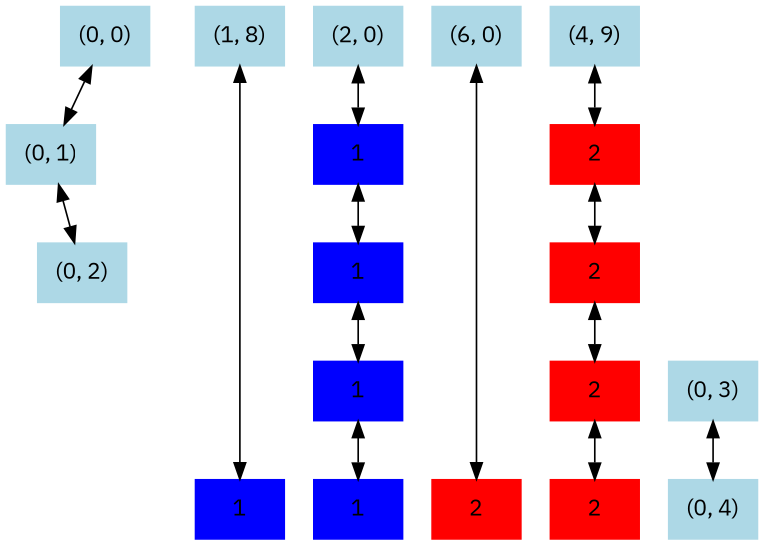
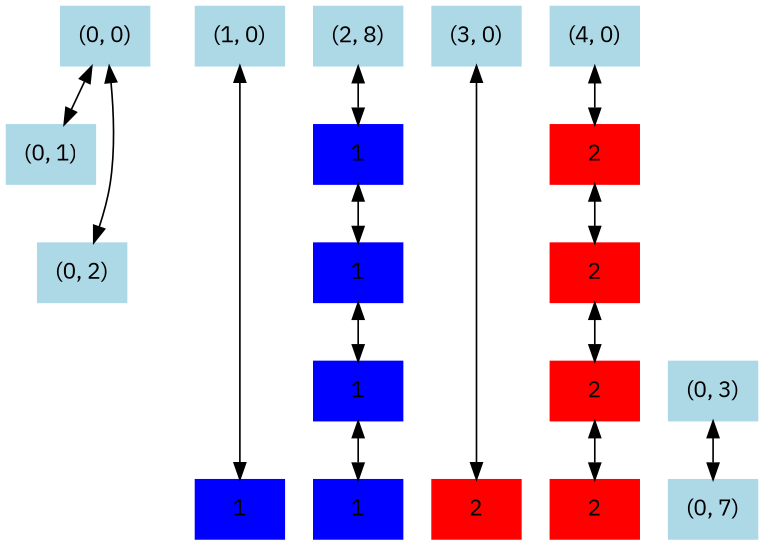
node "(1, 8)": label "(1, 8)" -> "(1, 0)"
node "(2, 0)": label "(2, 0)" -> "(2, 8)"
node "(6, 0)": label "(6, 0)" -> "(3, 0)"
node "(4, 9)": label "(4, 9)" -> "(4, 0)"
edge "(0, 1)" -- "(0, 2)": now "(0, 0)" -- "(0, 2)"
node "(0, 4)": label "(0, 4)" -> "(0, 7)"
